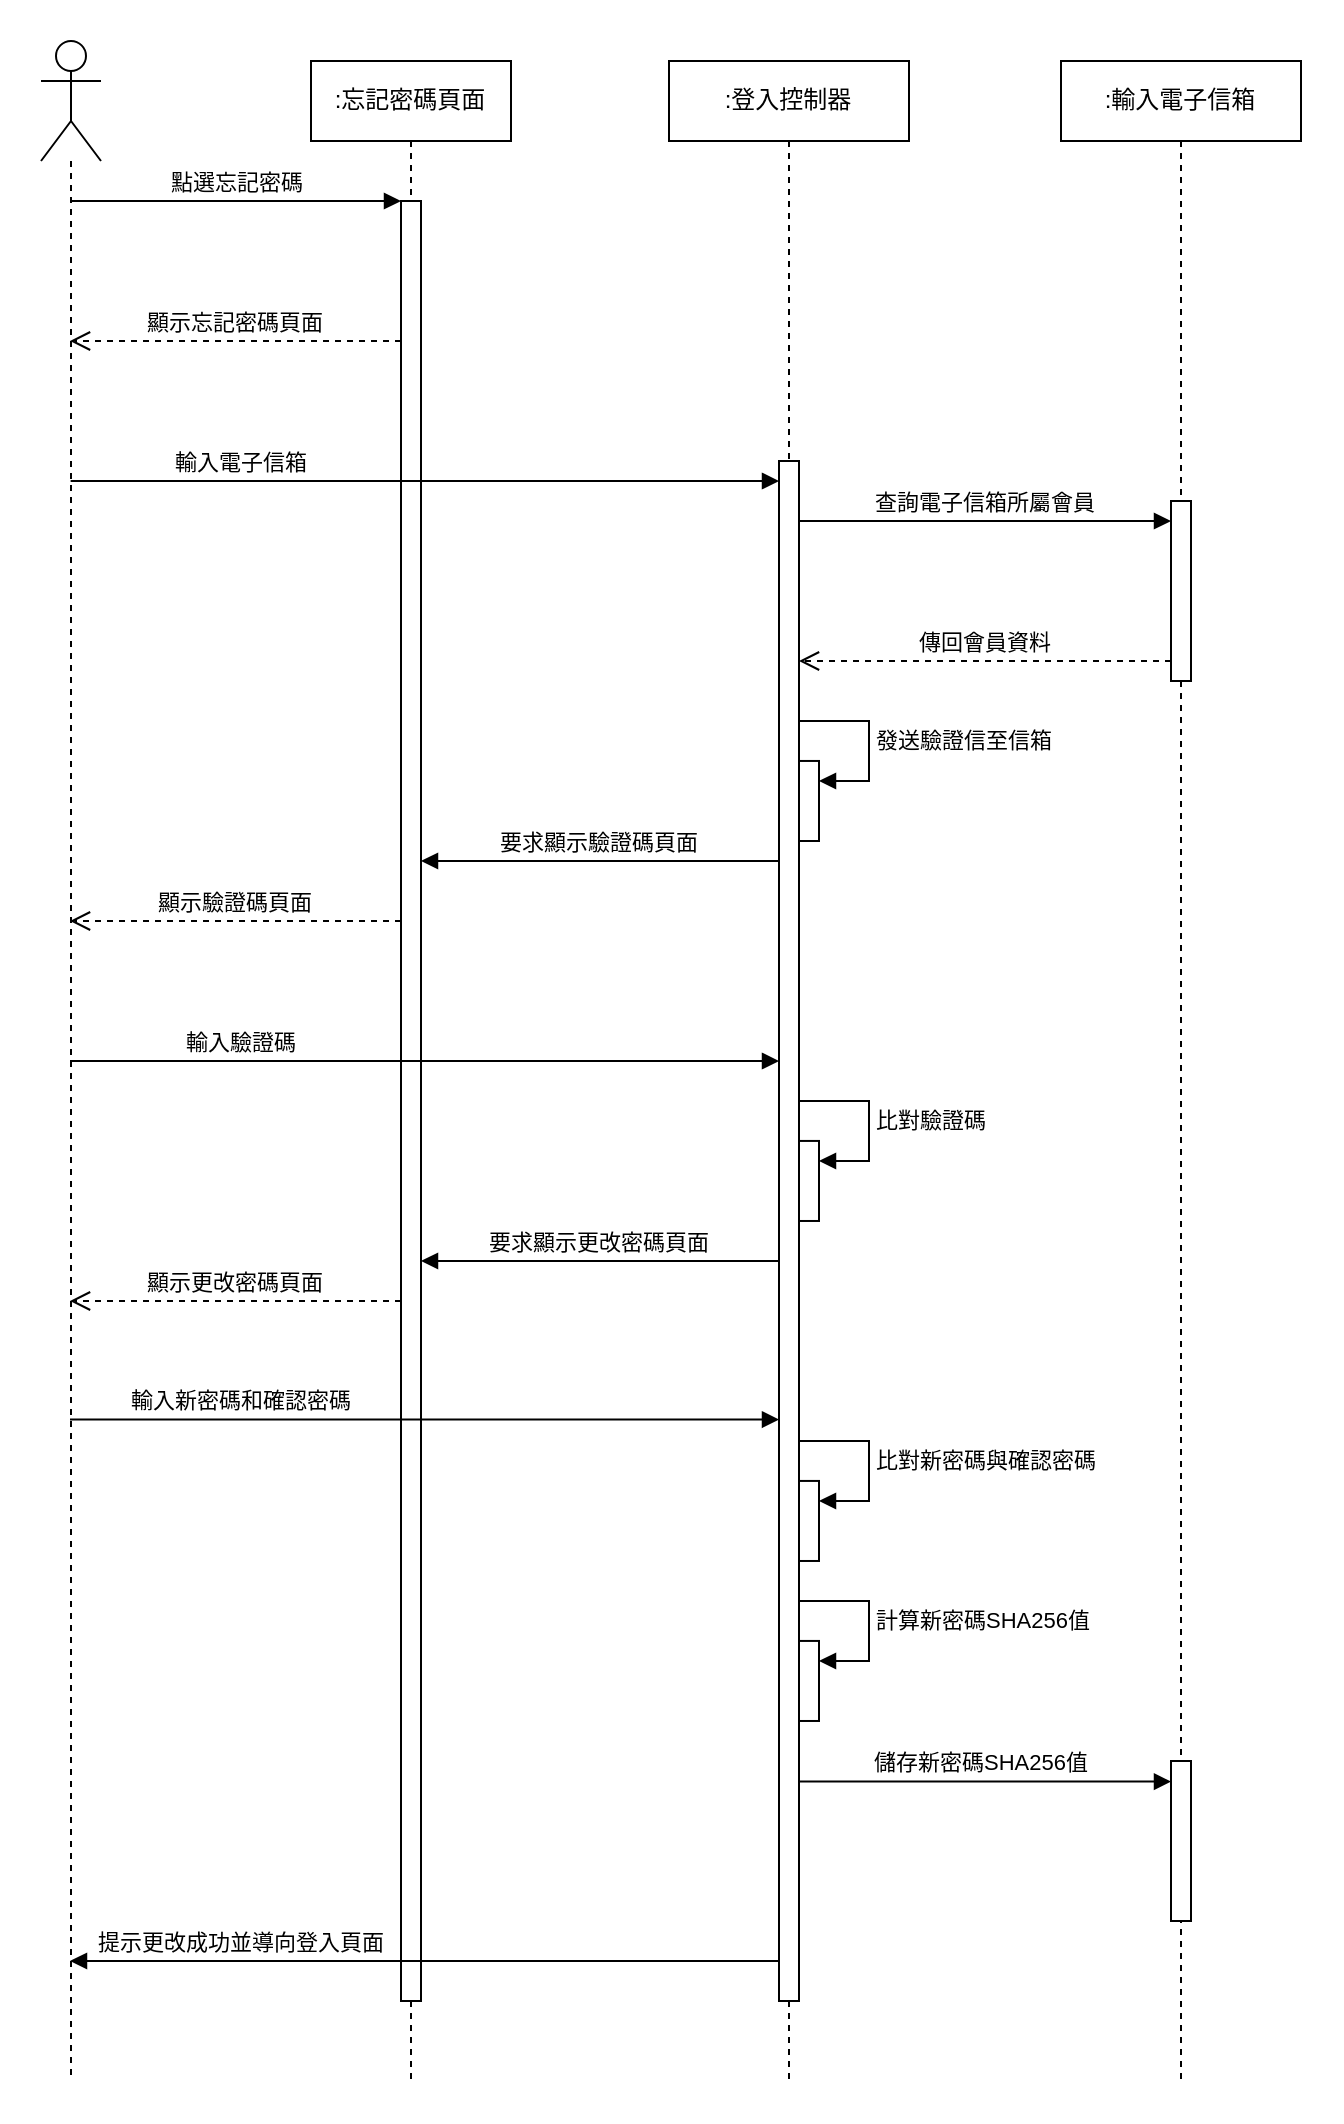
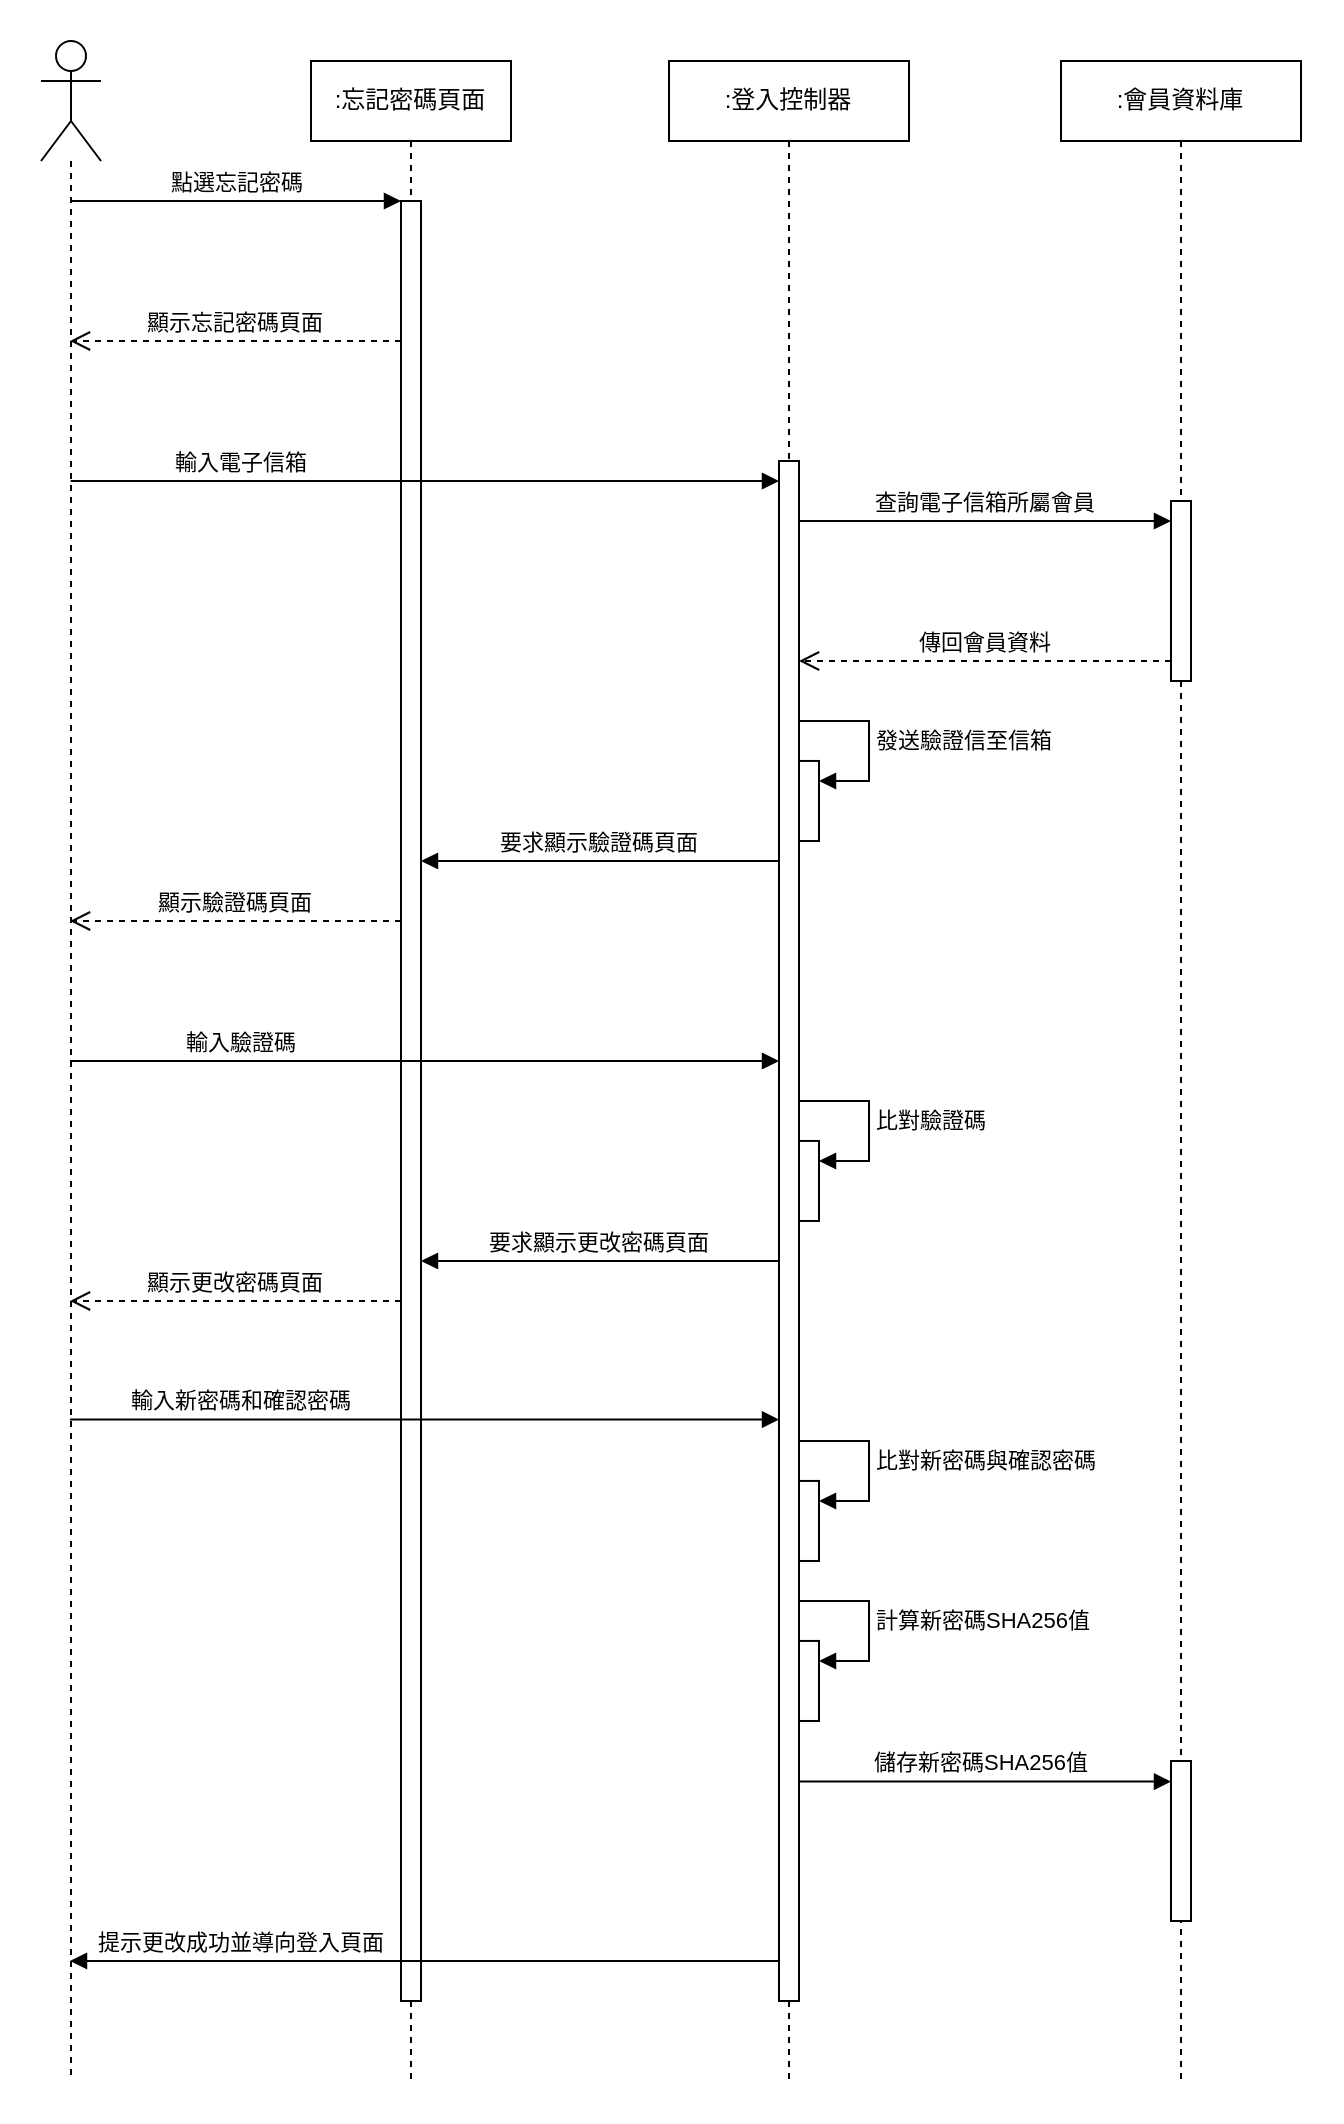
node ":輸入電子信箱": label ":輸入電子信箱" -> ":會員資料庫"
